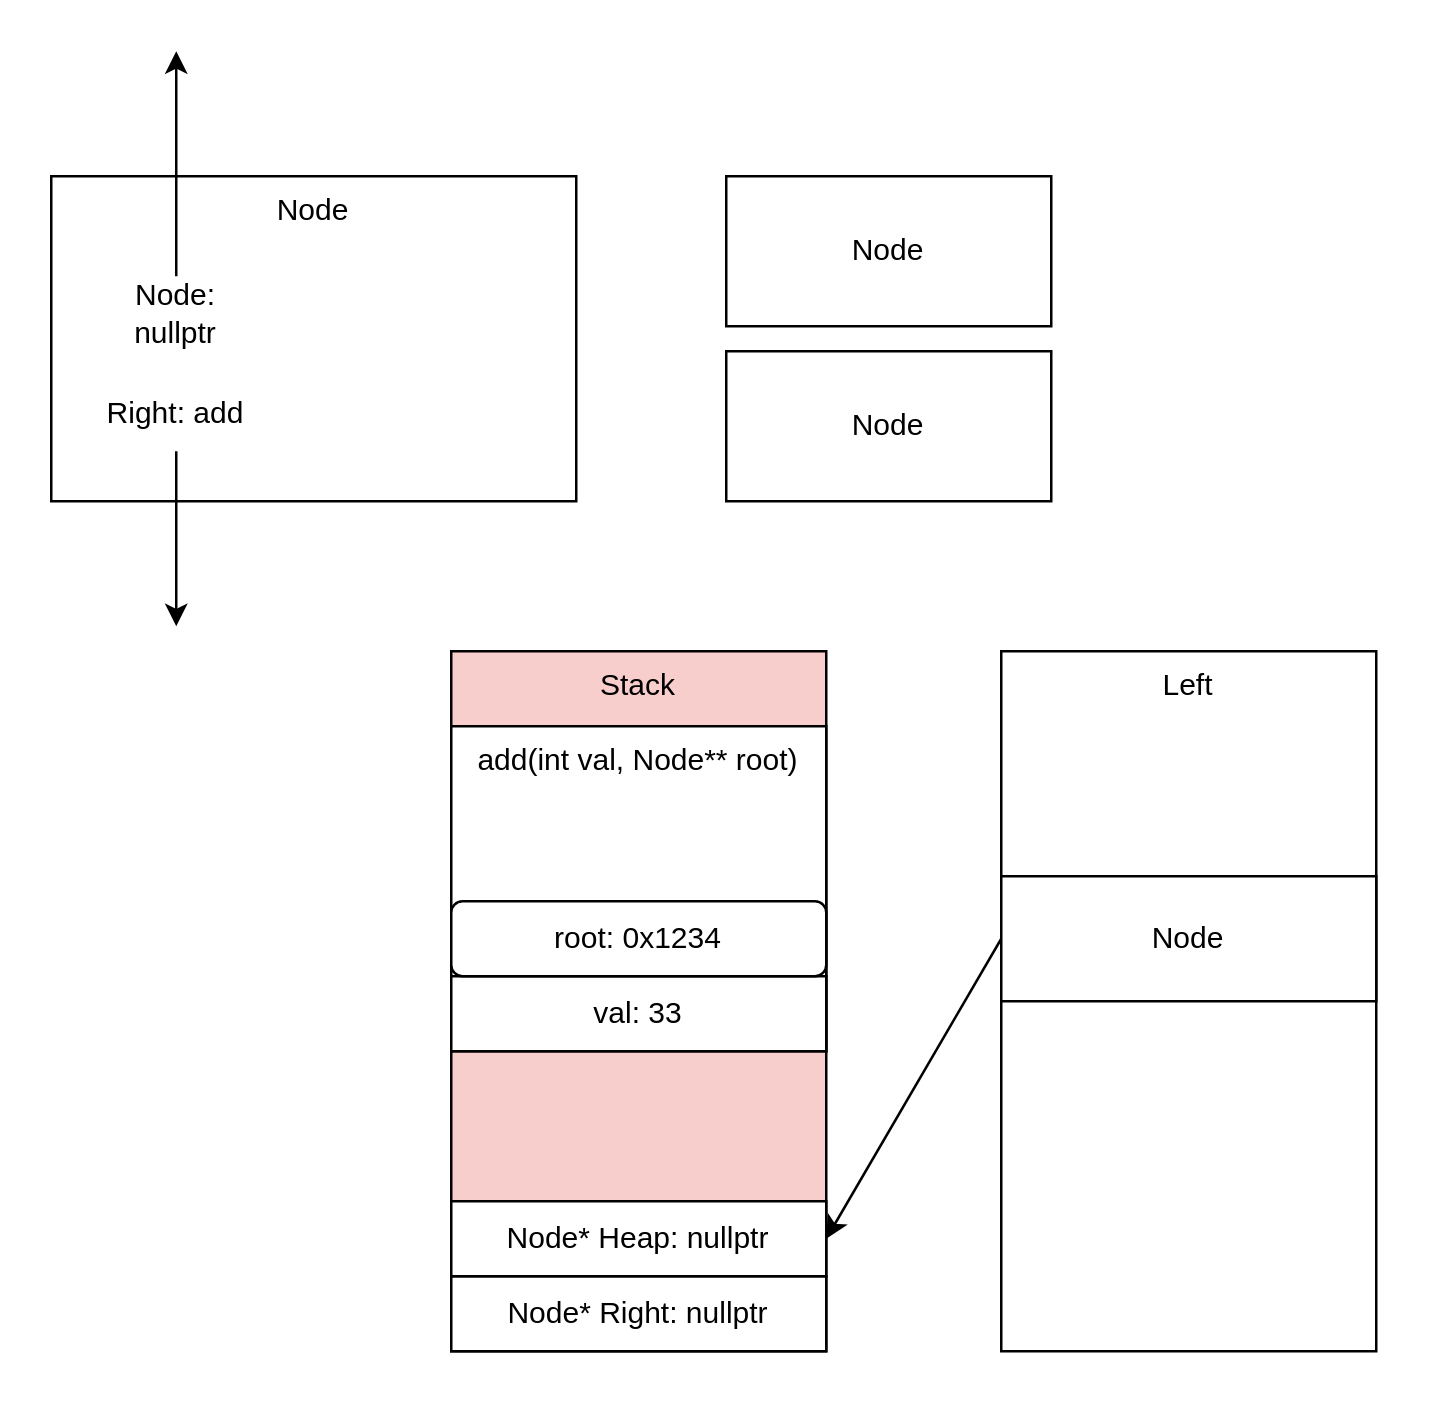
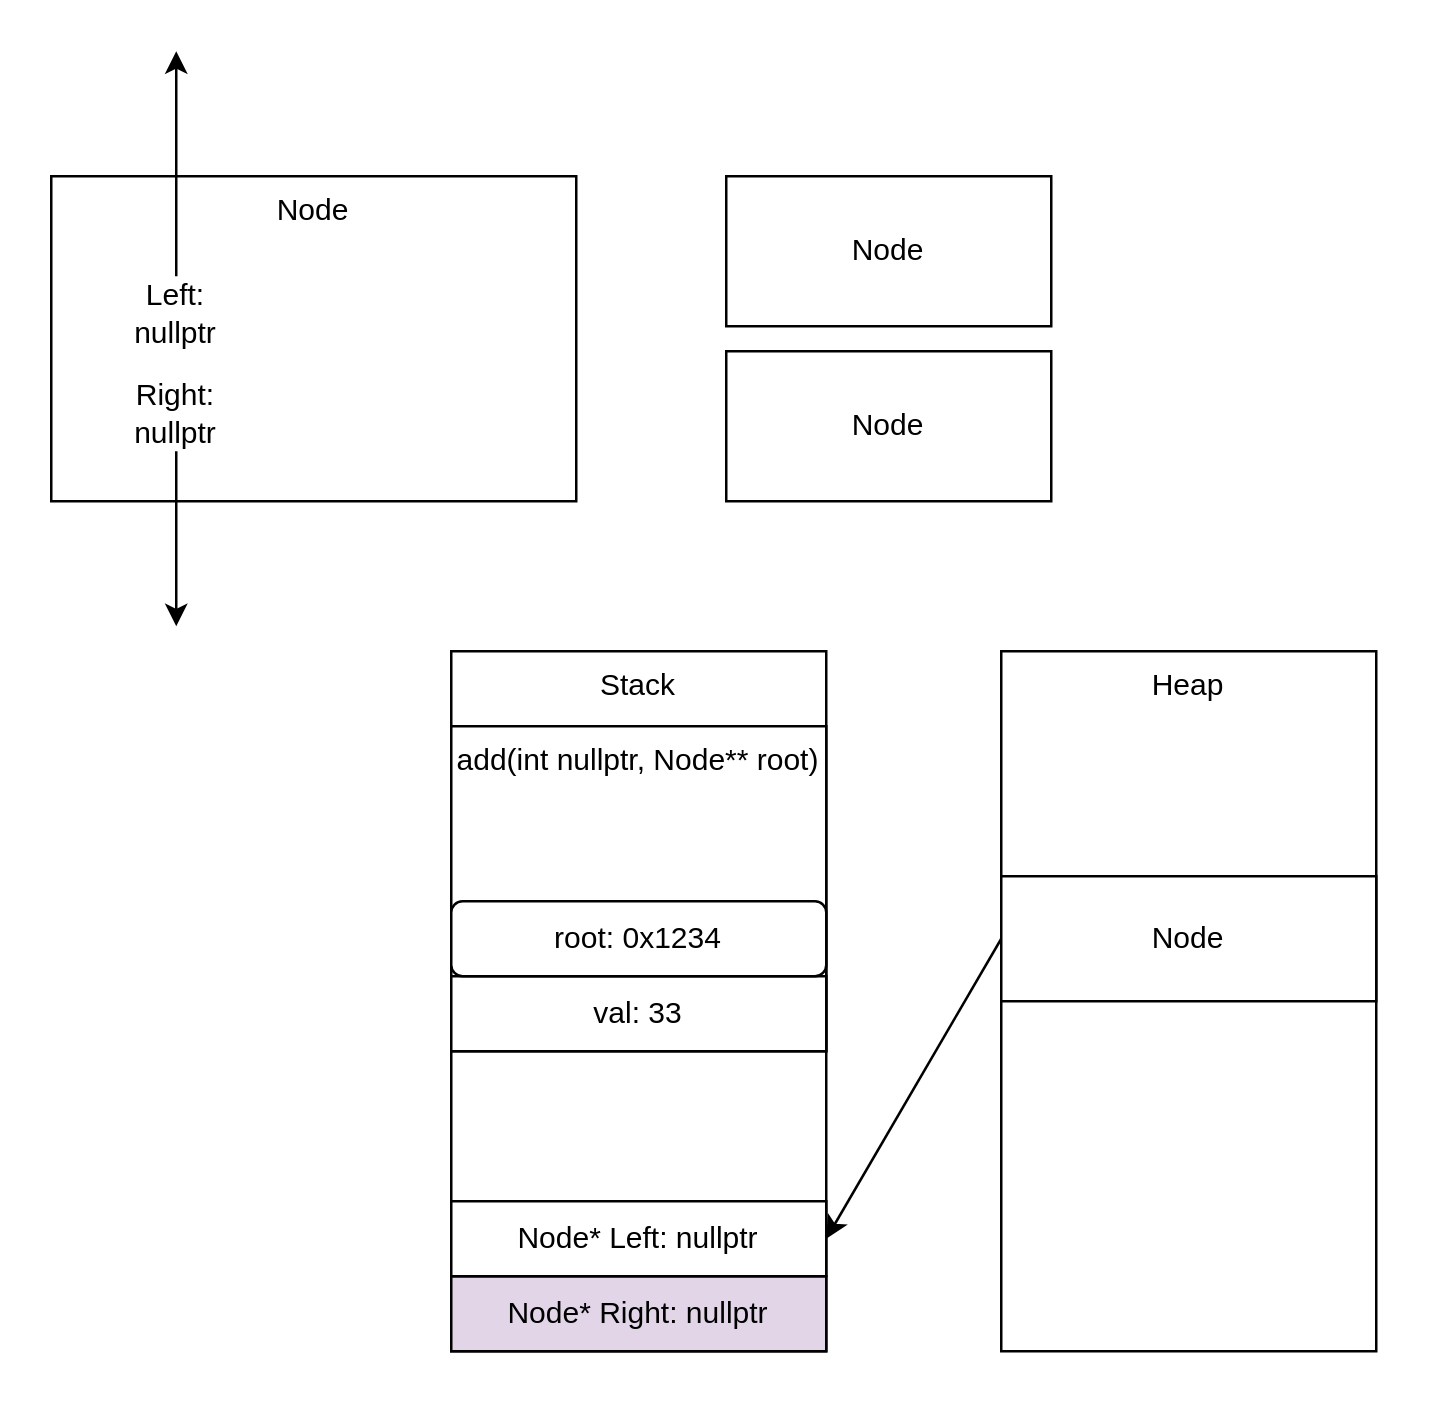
node "Node: nullptr": label "Node: nullptr" -> "Left: nullptr"
node "Right: add": label "Right: add" -> "Right: nullptr"
node "Stack": fillcolor #f8cecc -> #ffffff
node "Left": label "Left" -> "Heap"
node "add(int val, Node** root)": label "add(int val, Node** root)" -> "add(int nullptr, Node** root)"
node "Node* Heap: nullptr": label "Node* Heap: nullptr" -> "Node* Left: nullptr"
node "Node* Right: nullptr": fillcolor #ffffff -> #e1d5e7
